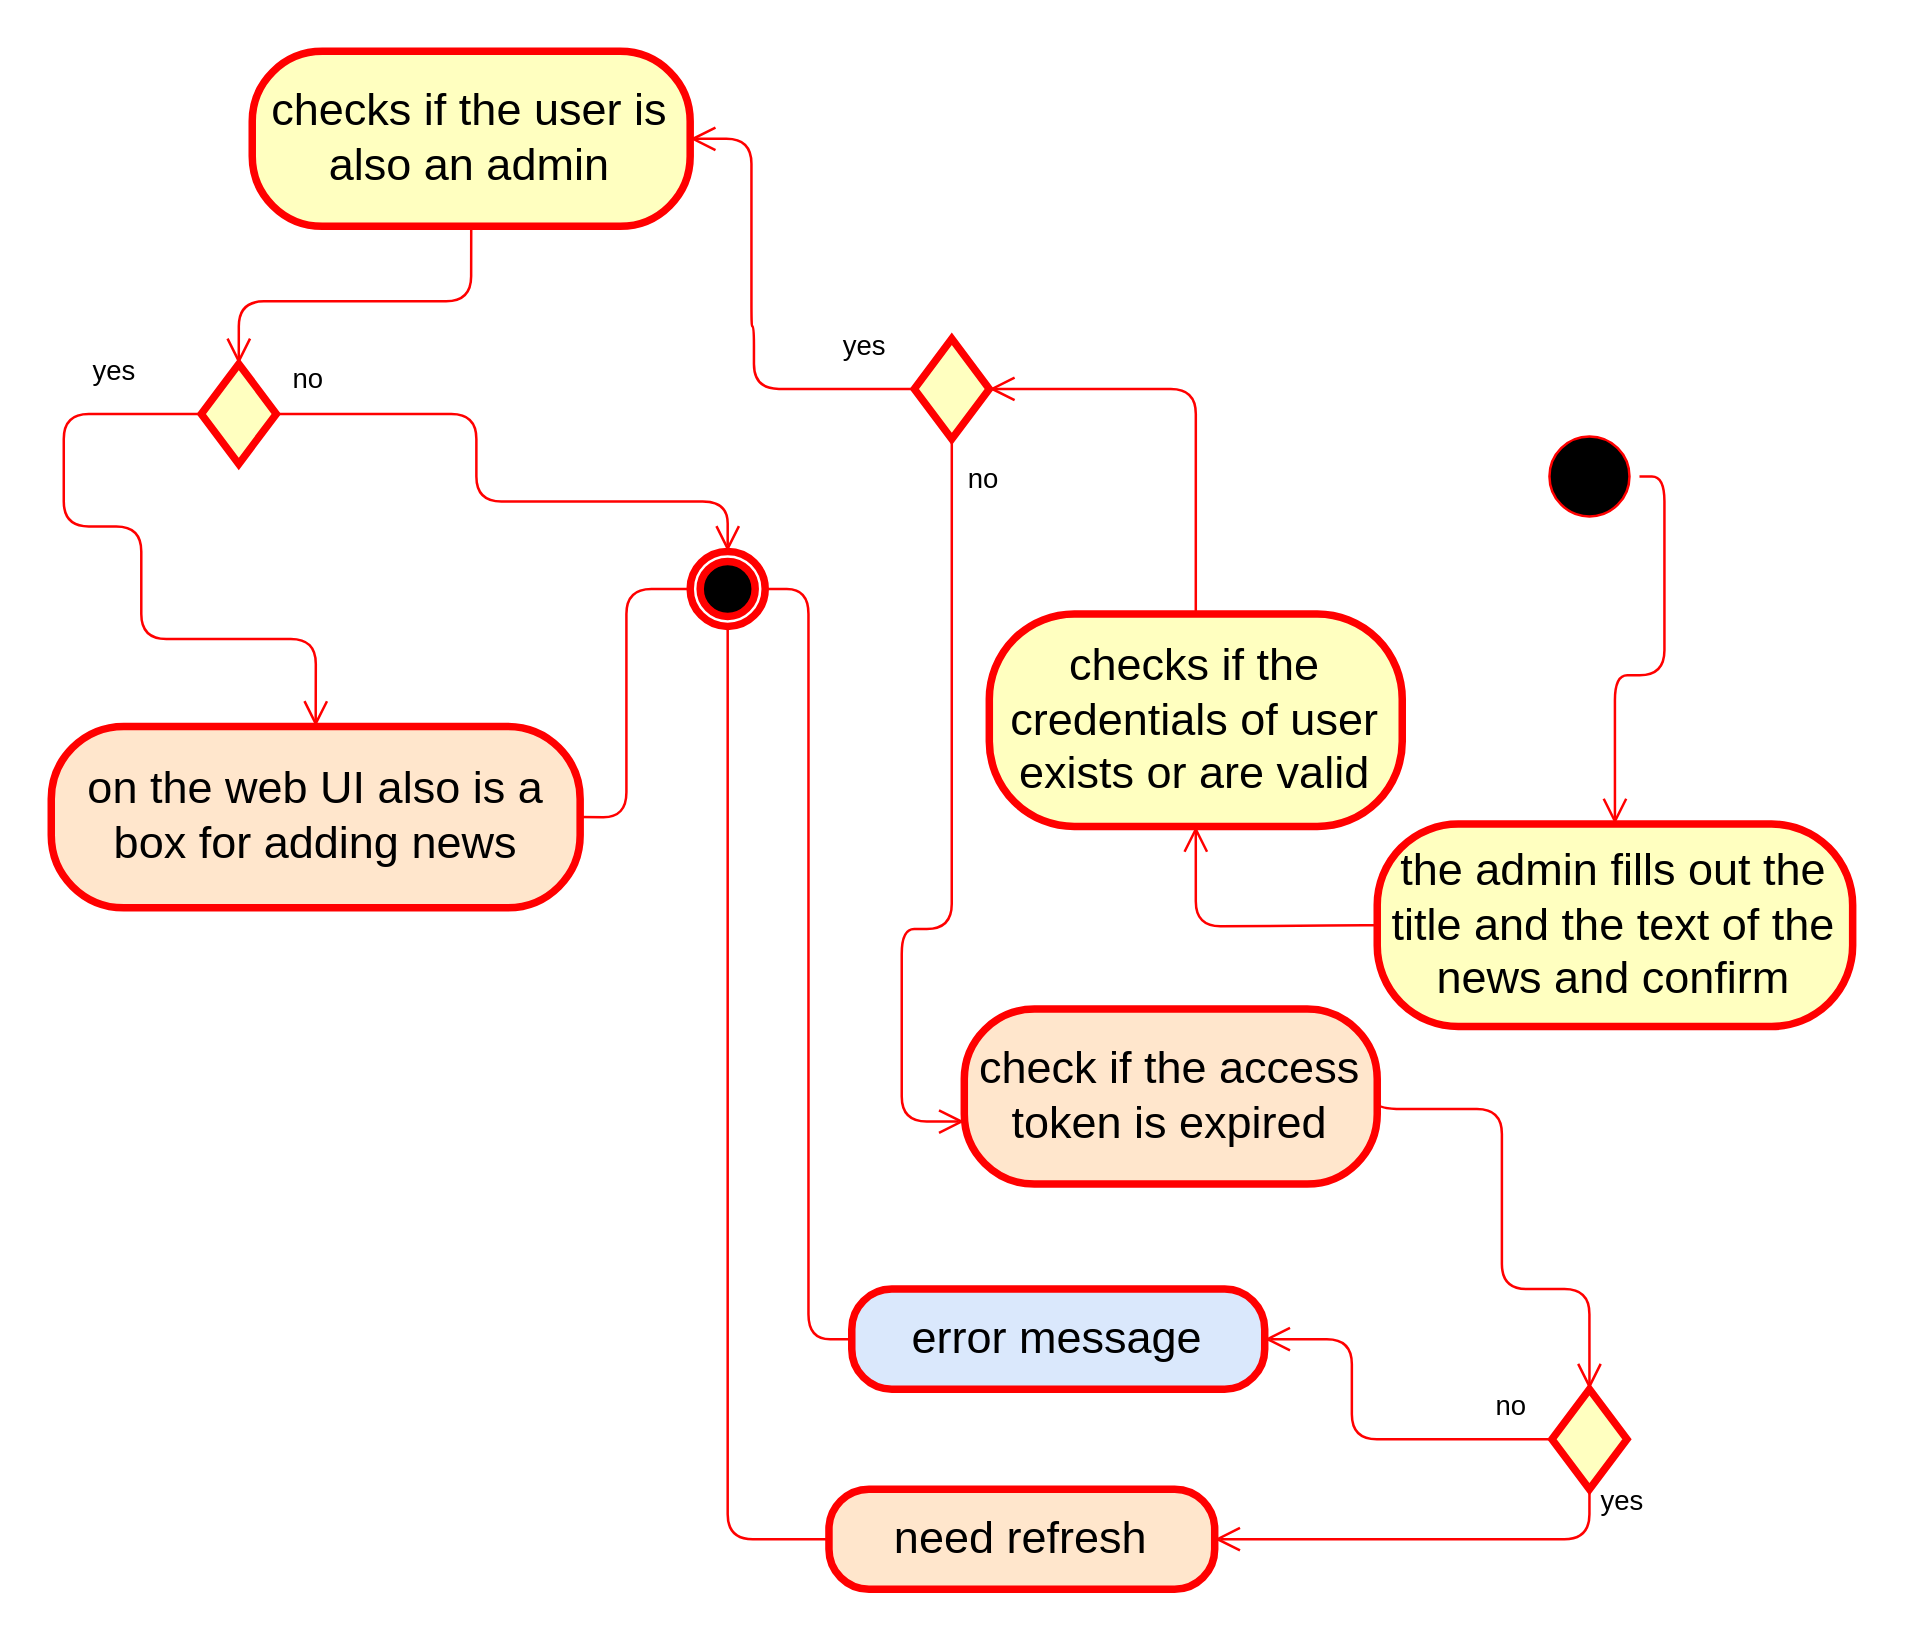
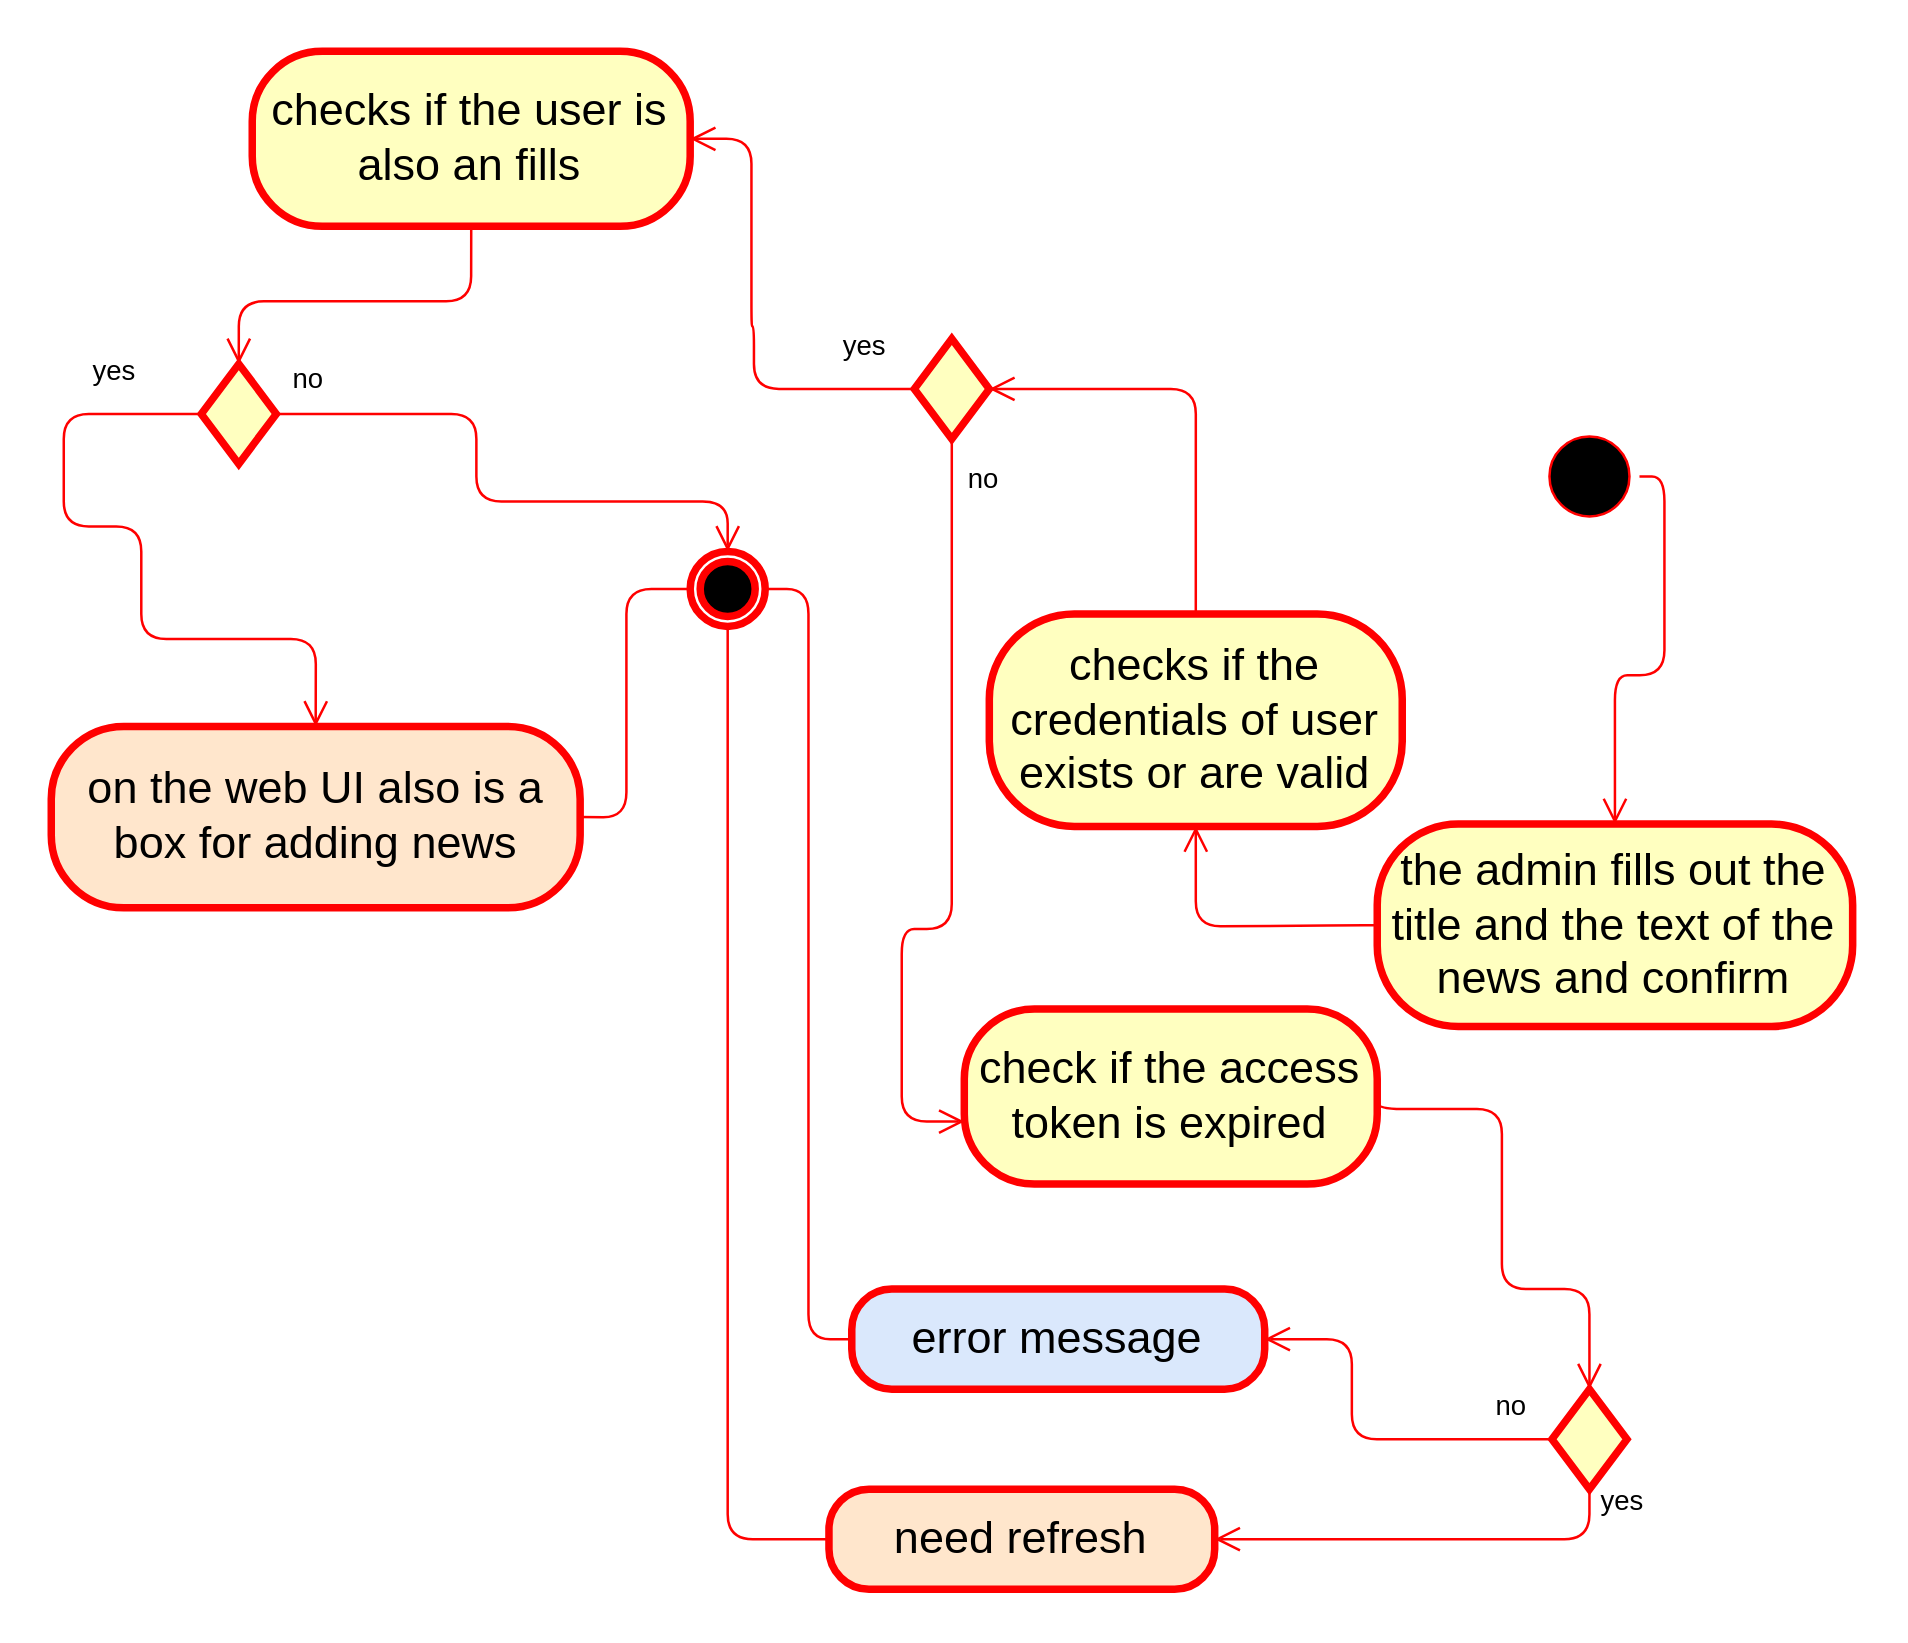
node "checks if the user is also an admin": label "checks if the user is also an admin" -> "checks if the user is also an fills"
node "check if the access token is expired": fillcolor #ffe6cc -> #ffffc0
